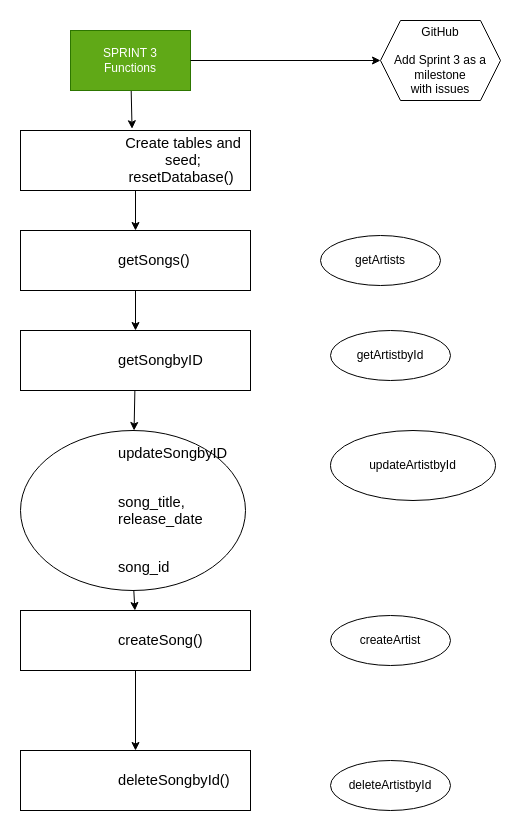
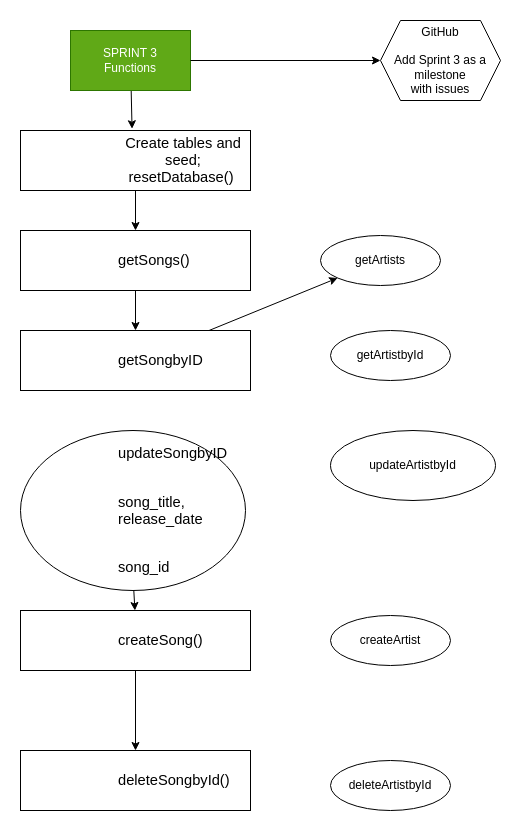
edge "getSongbyID" -> "updateSongbyID song_title, release_date song_id": now "getSongbyID" -> "getArtists"
